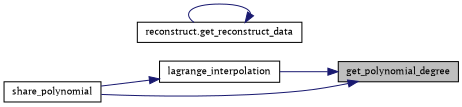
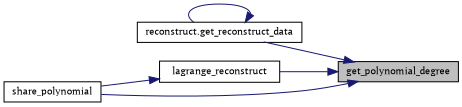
edge "reconstruct.get_reconstruct_data" -> "get_polynomial_degree": added
node "lagrange_interpolation": label "lagrange_interpolation" -> "lagrange_reconstruct"
